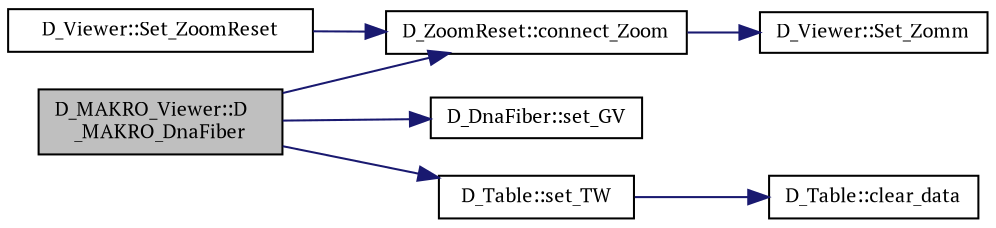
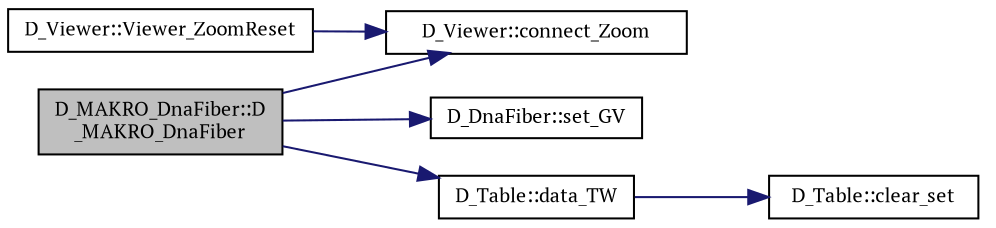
node "D_Viewer::Set_ZoomReset": label "D_Viewer::Set_ZoomReset" -> "D_Viewer::Viewer_ZoomReset"
node "D_ZoomReset::connect_Zoom": label "D_ZoomReset::connect_Zoom" -> "D_Viewer::connect_Zoom"
node "D_Viewer::Set_Zomm": removed
node "D_MAKRO_Viewer::D _MAKRO_DnaFiber": label "D_MAKRO_Viewer::D _MAKRO_DnaFiber" -> "D_MAKRO_DnaFiber::D _MAKRO_DnaFiber"
node "D_Table::set_TW": label "D_Table::set_TW" -> "D_Table::data_TW"
node "D_Table::clear_data": label "D_Table::clear_data" -> "D_Table::clear_set"
